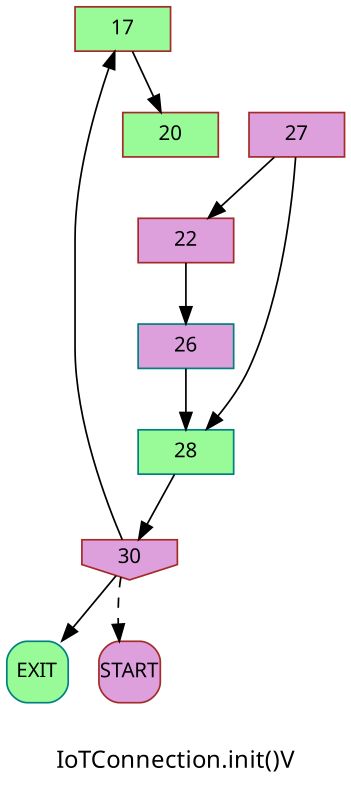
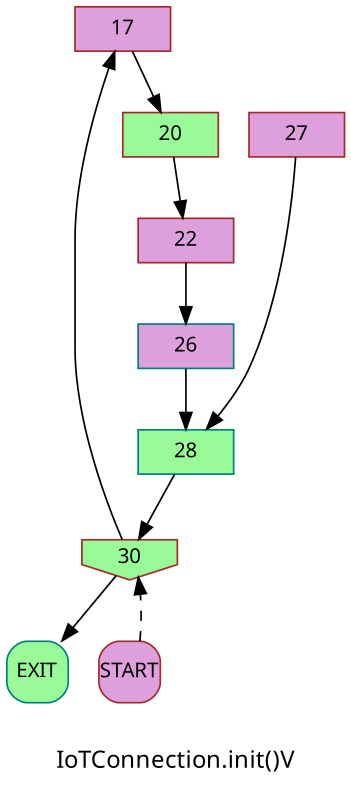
node "17": fillcolor palegreen -> plum
edge "27" -> "22": now "20" -> "22"
node "30": fillcolor plum -> palegreen
edge "30" -> "START": reversed
